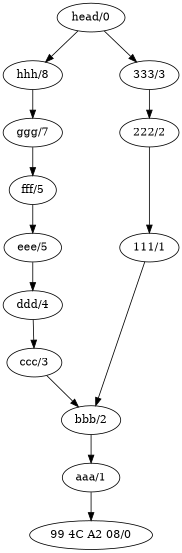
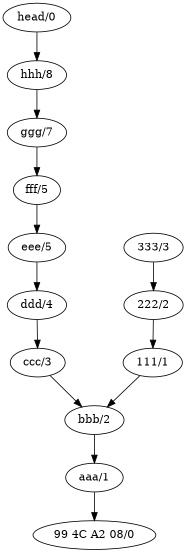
edge "head/0" -> "333/3": removed
